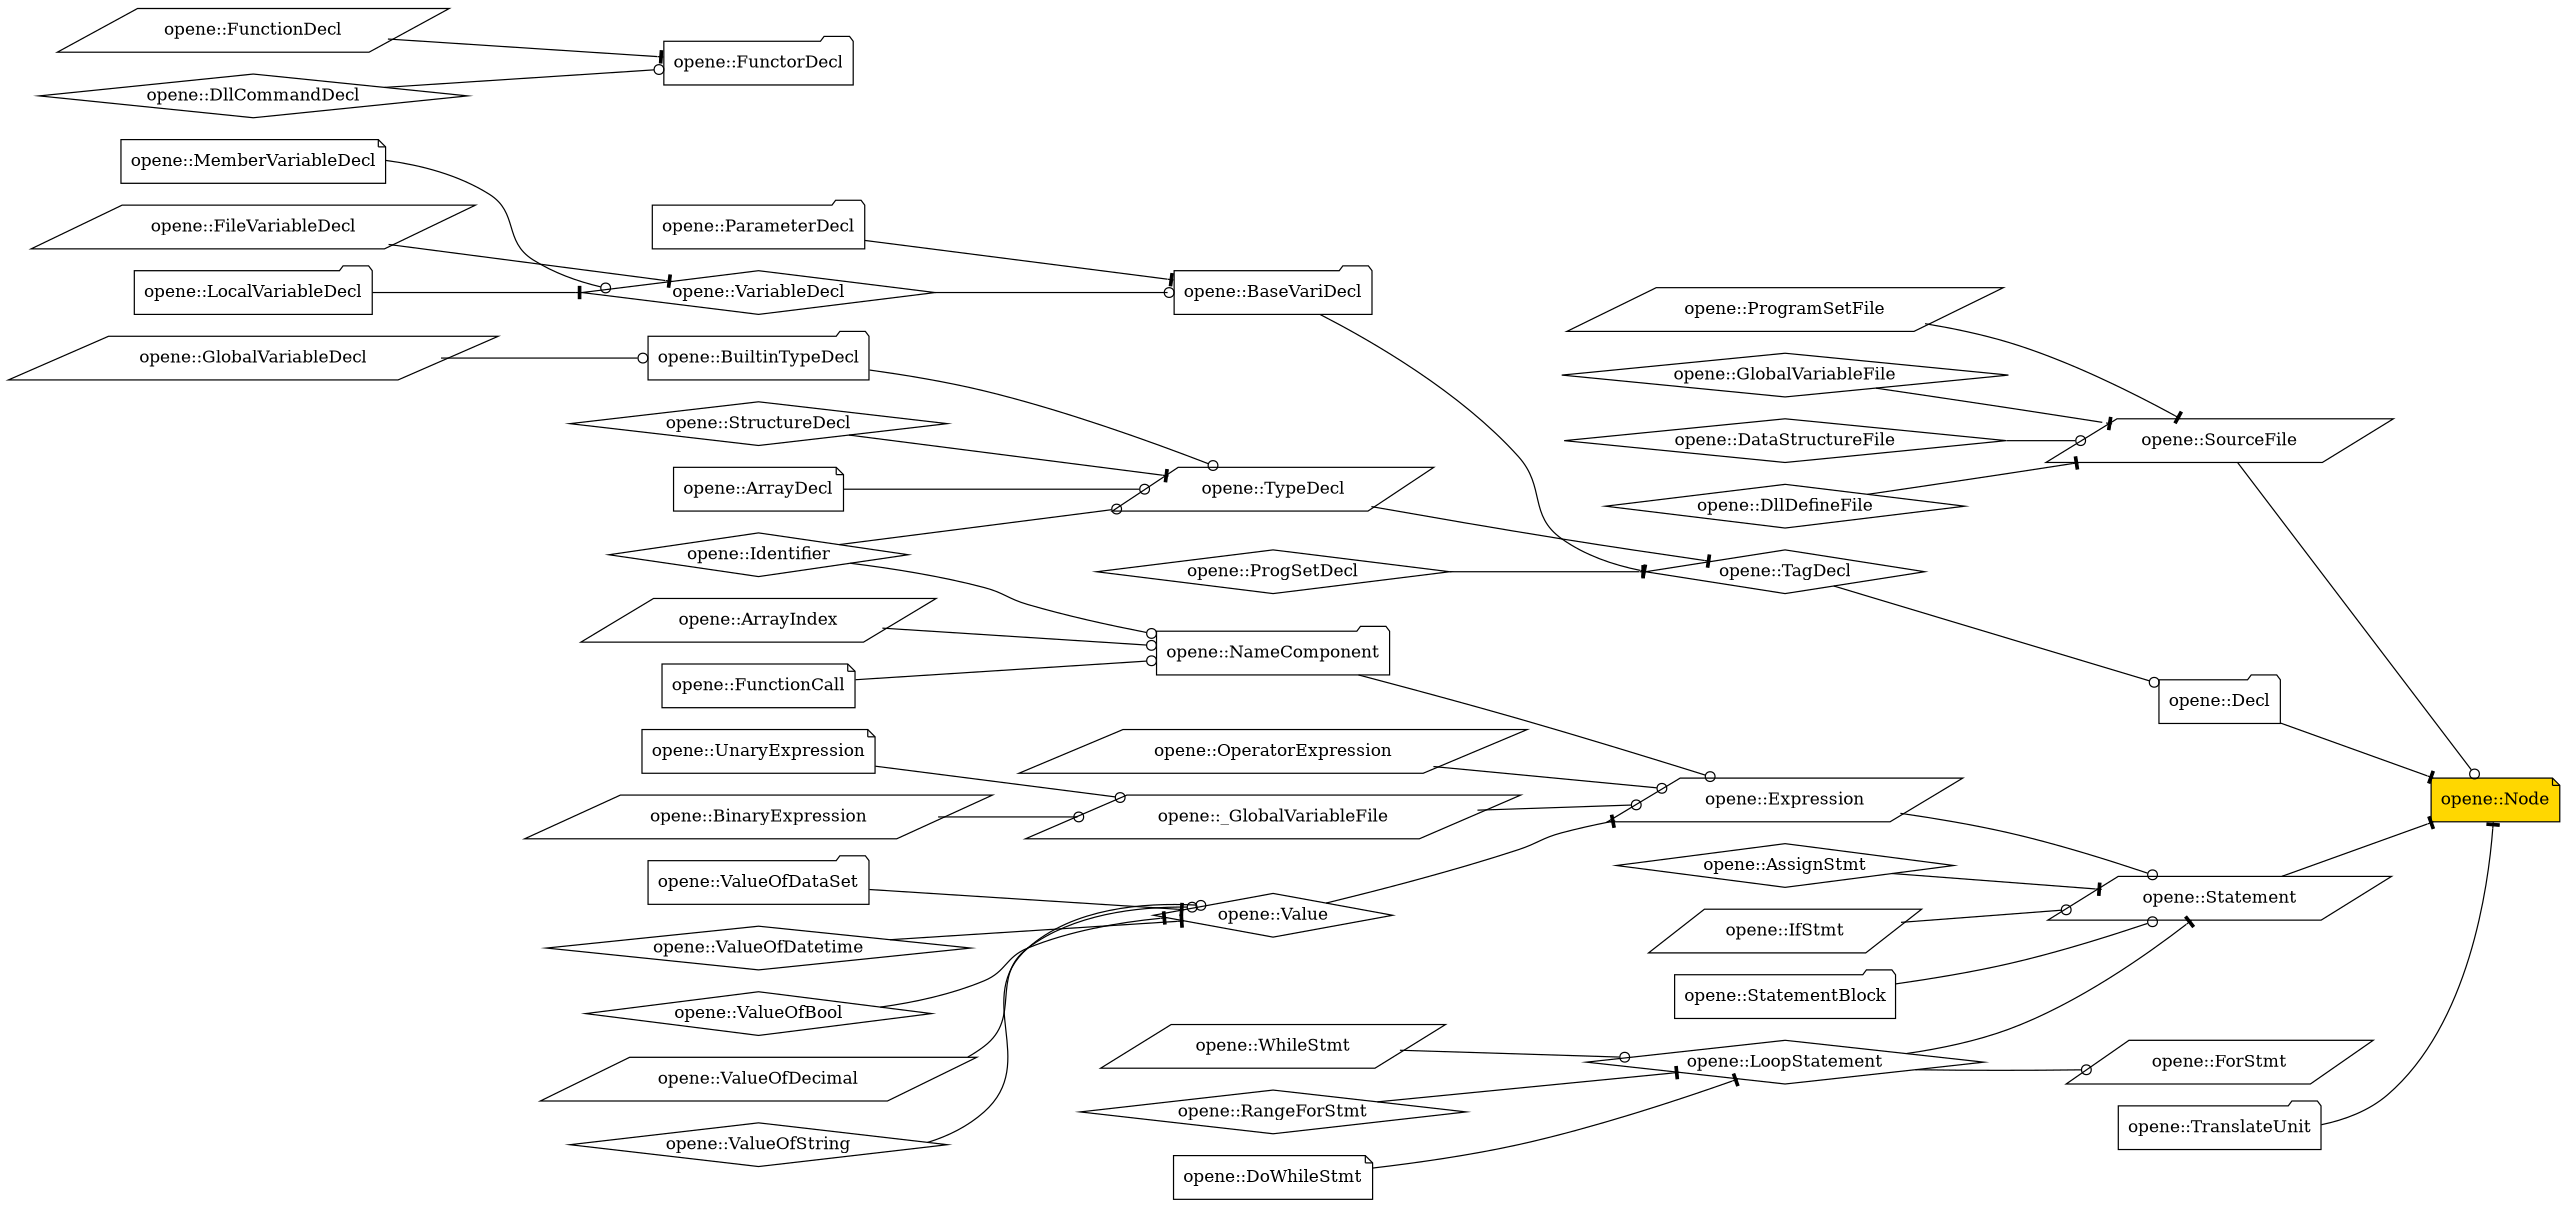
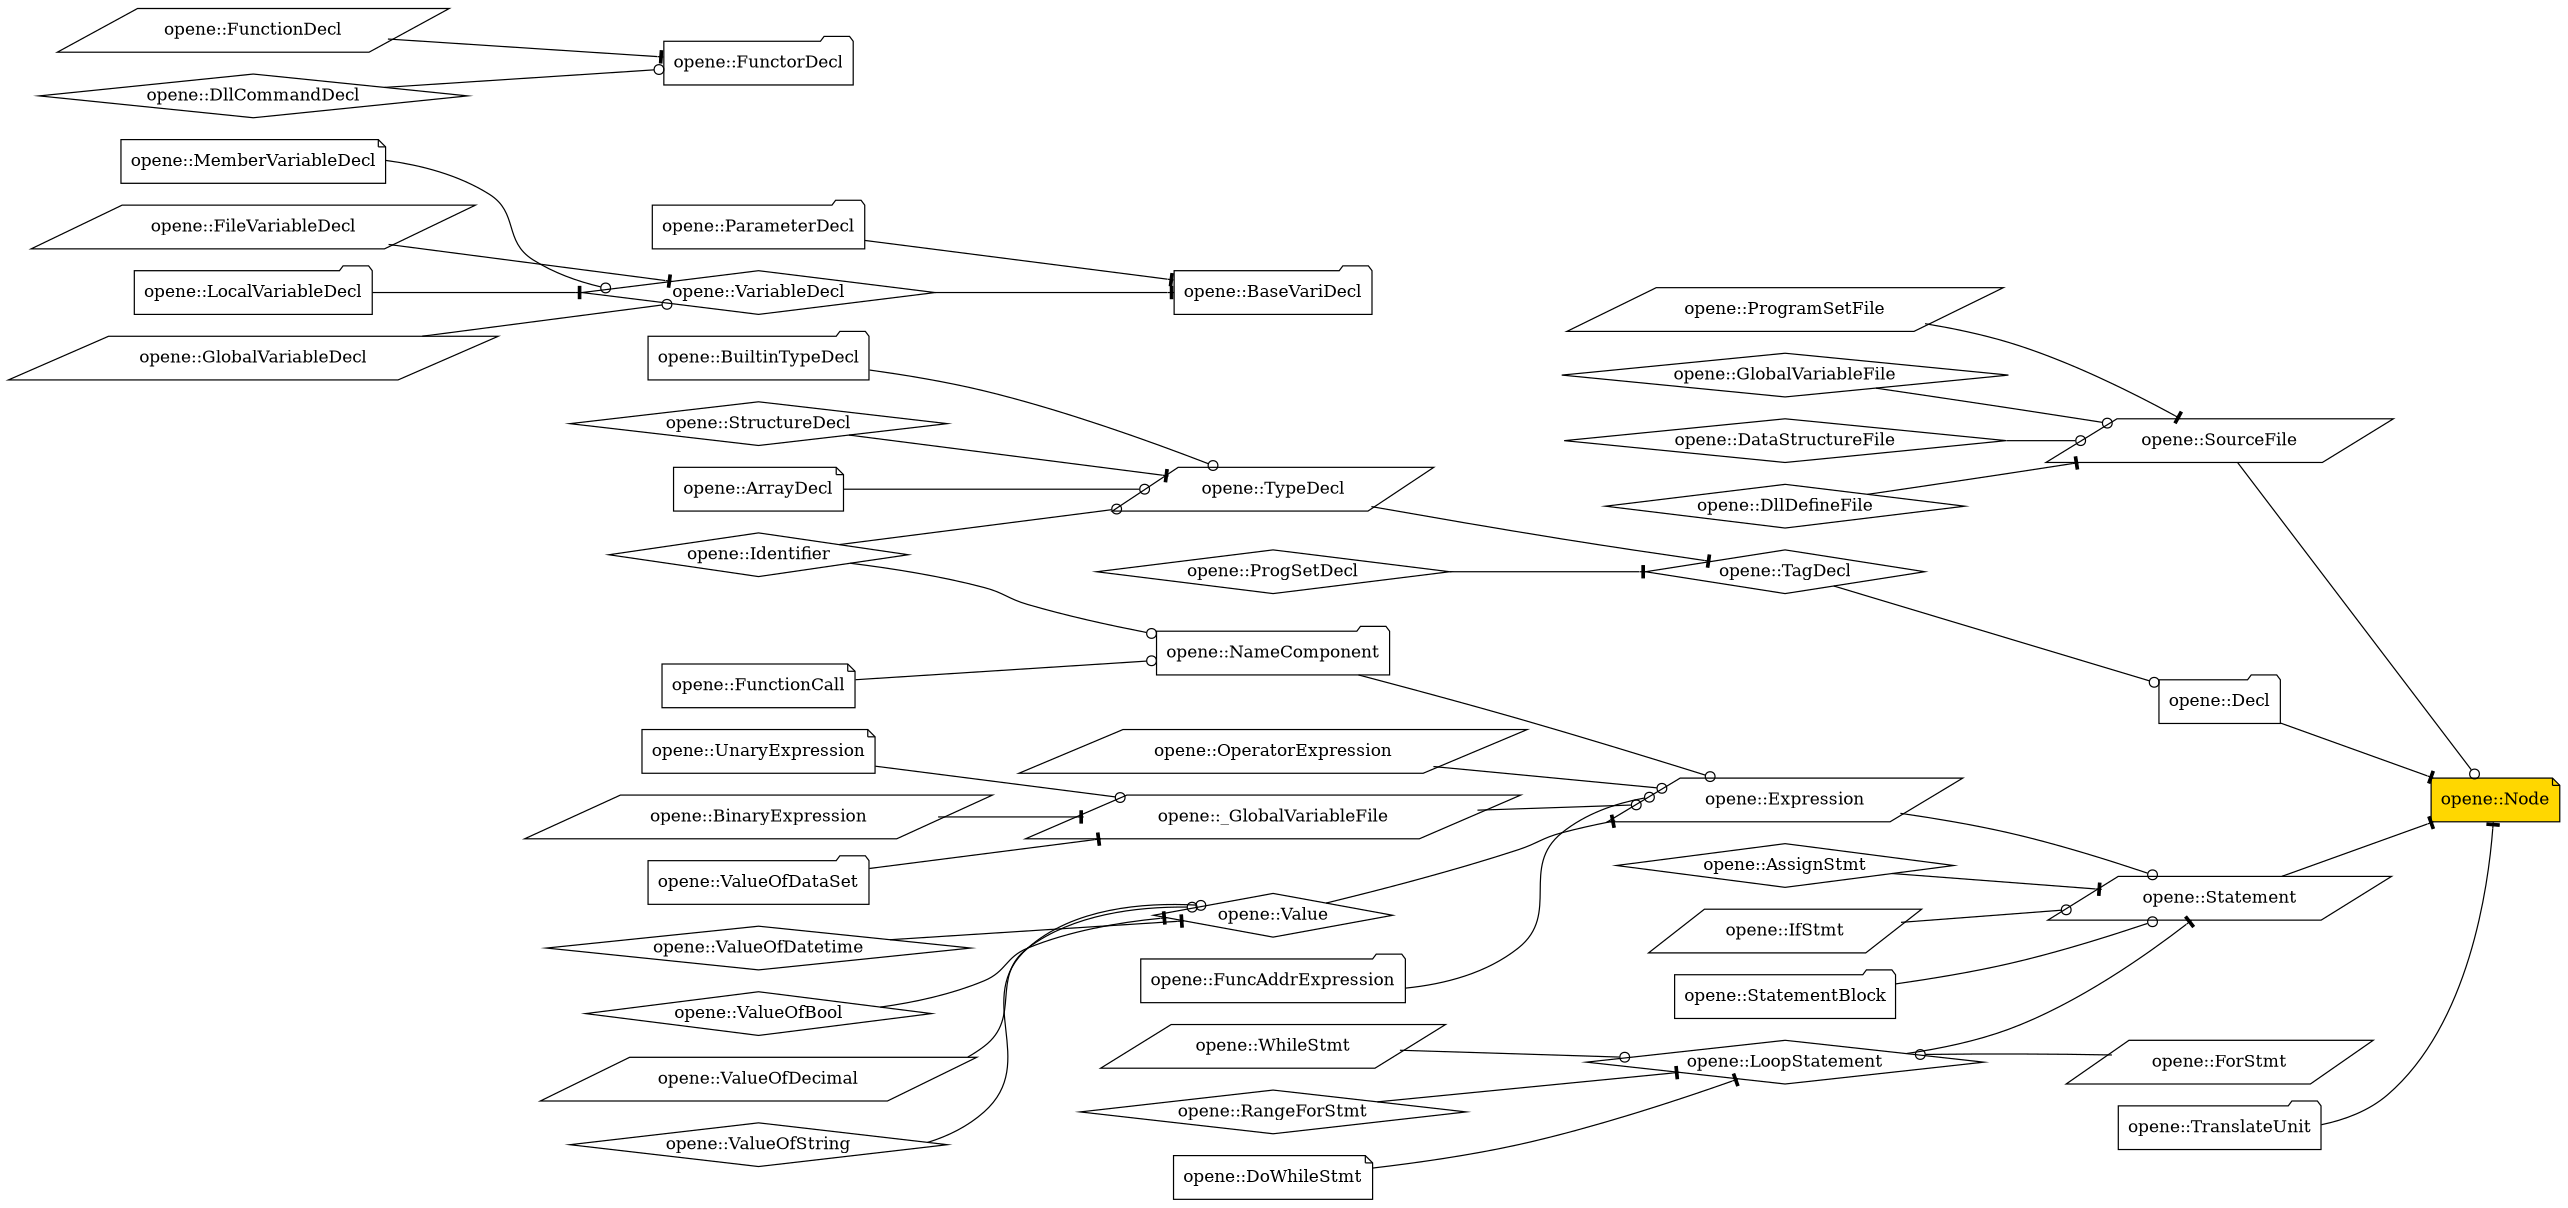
edge "opene::VariableDecl" -> "opene::BaseVariDecl": arrowhead odot -> tee
edge "opene::GlobalVariableDecl" -> "opene::BuiltinTypeDecl": now "opene::GlobalVariableDecl" -> "opene::VariableDecl"
edge "opene::GlobalVariableFile" -> "opene::SourceFile": arrowhead tee -> odot
edge "opene::BaseVariDecl" -> "opene::TagDecl": removed
node "opene::ArrayIndex": removed
edge "opene::BinaryExpression" -> "opene::_GlobalVariableFile": arrowhead odot -> tee
edge "opene::ValueOfDataSet" -> "opene::Value": now "opene::ValueOfDataSet" -> "opene::_GlobalVariableFile"
node "opene::FuncAddrExpression": added
edge "opene::LoopStatement" -> "opene::ForStmt": reversed
